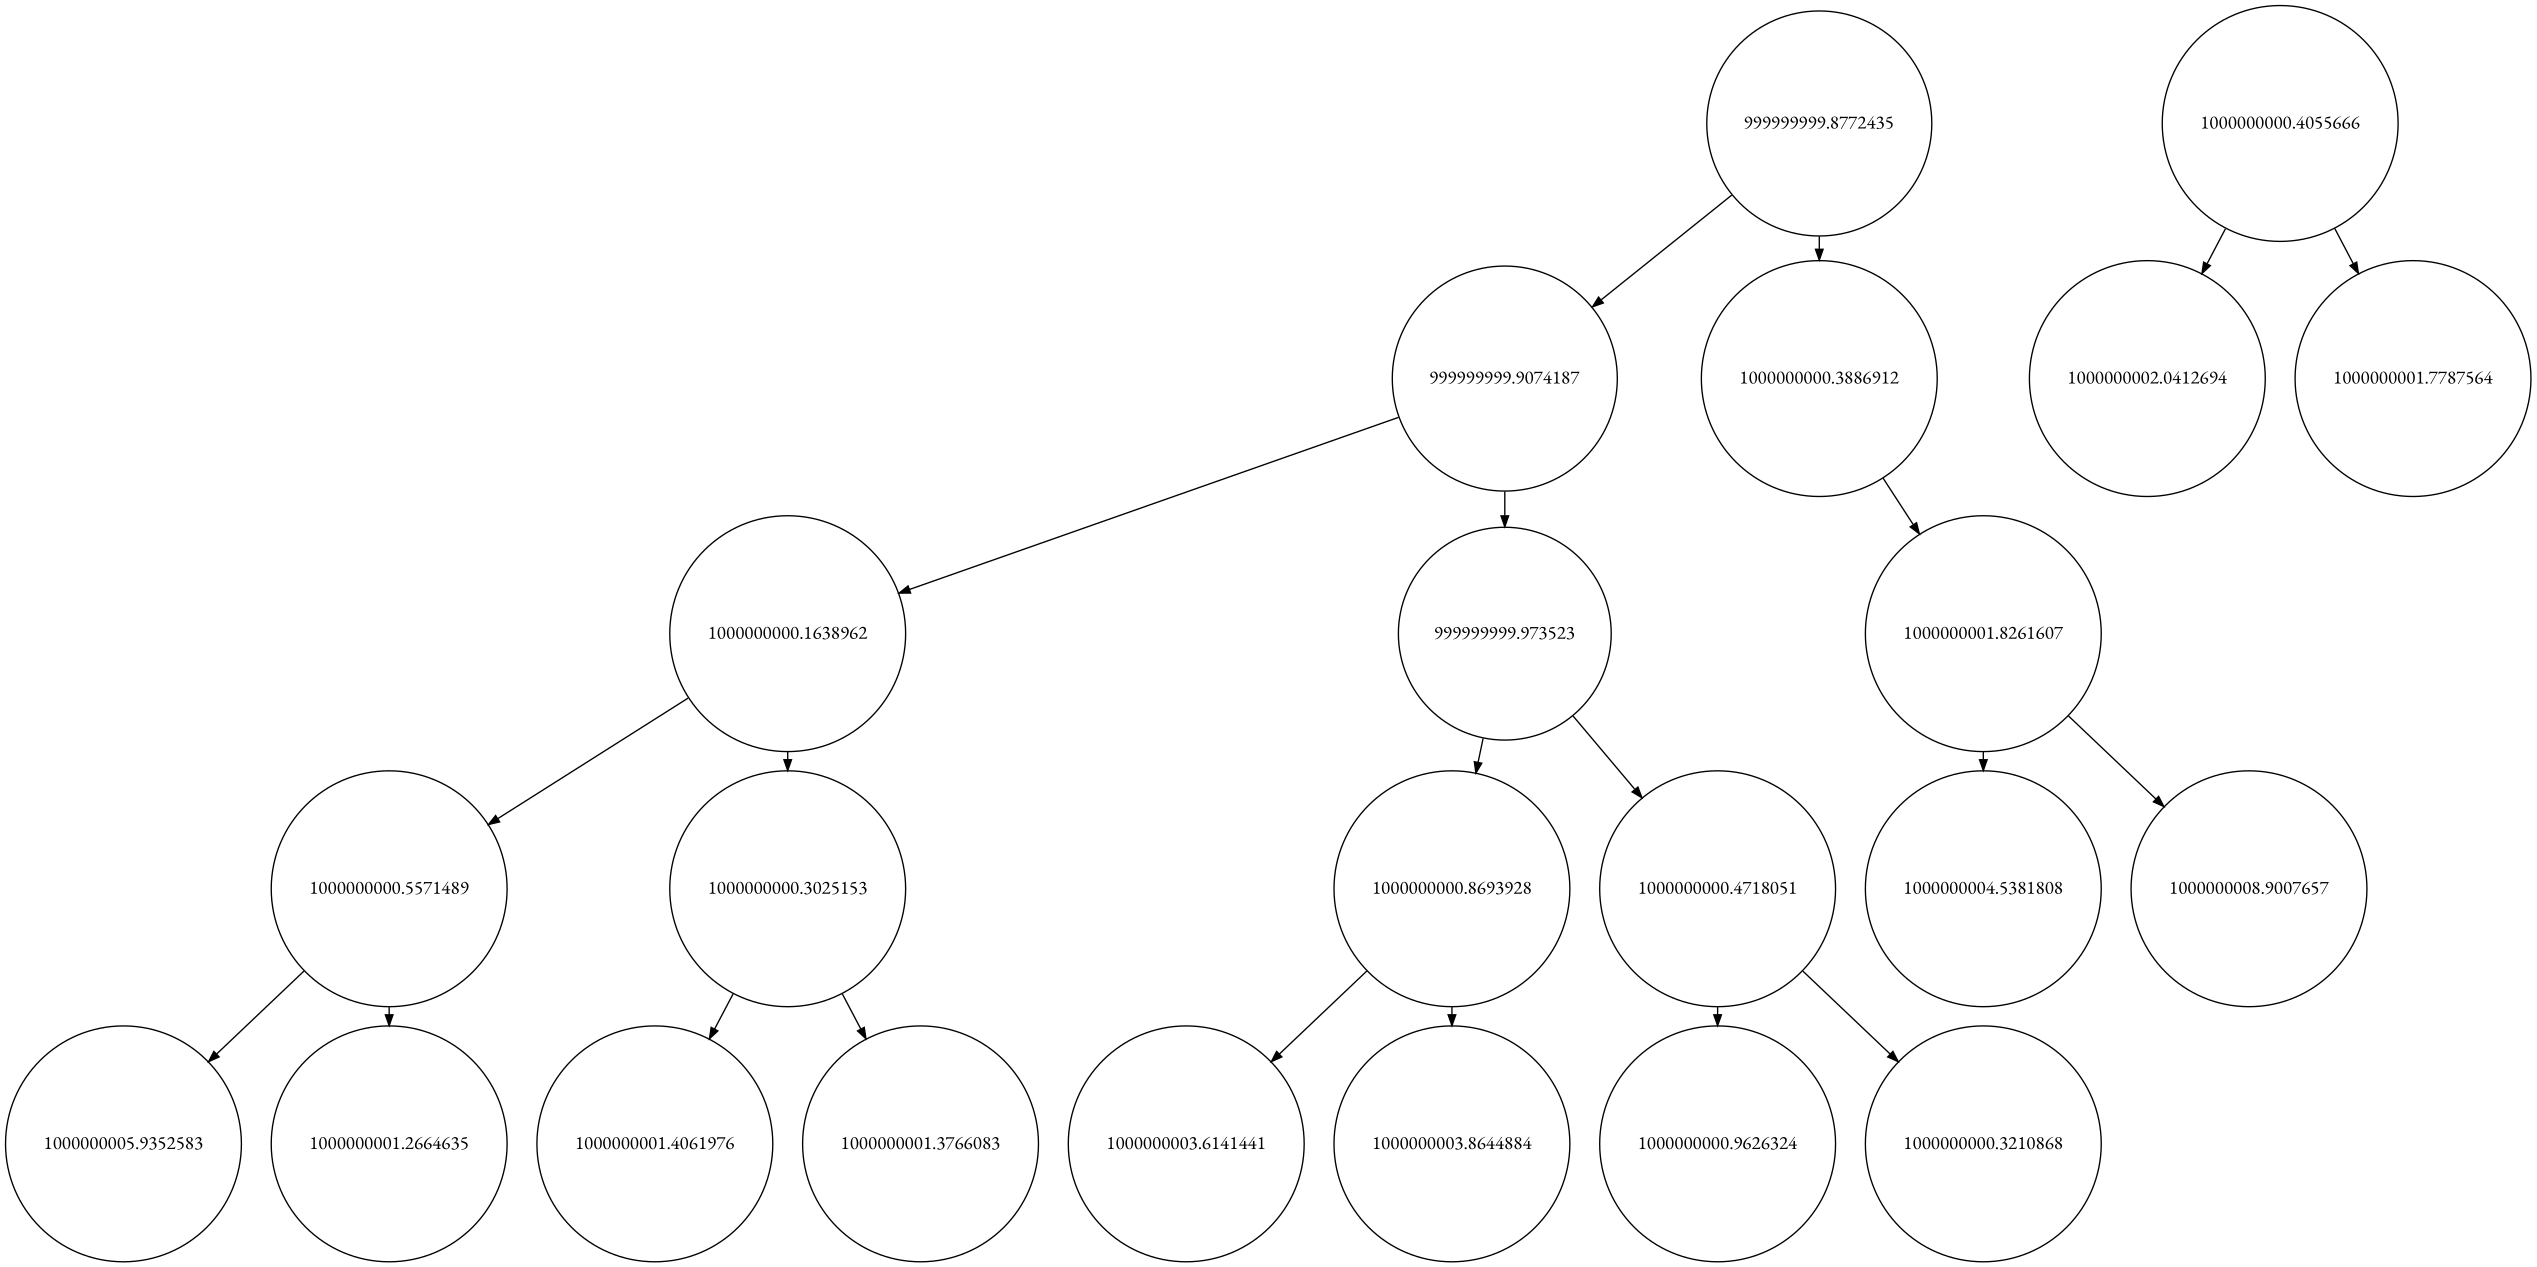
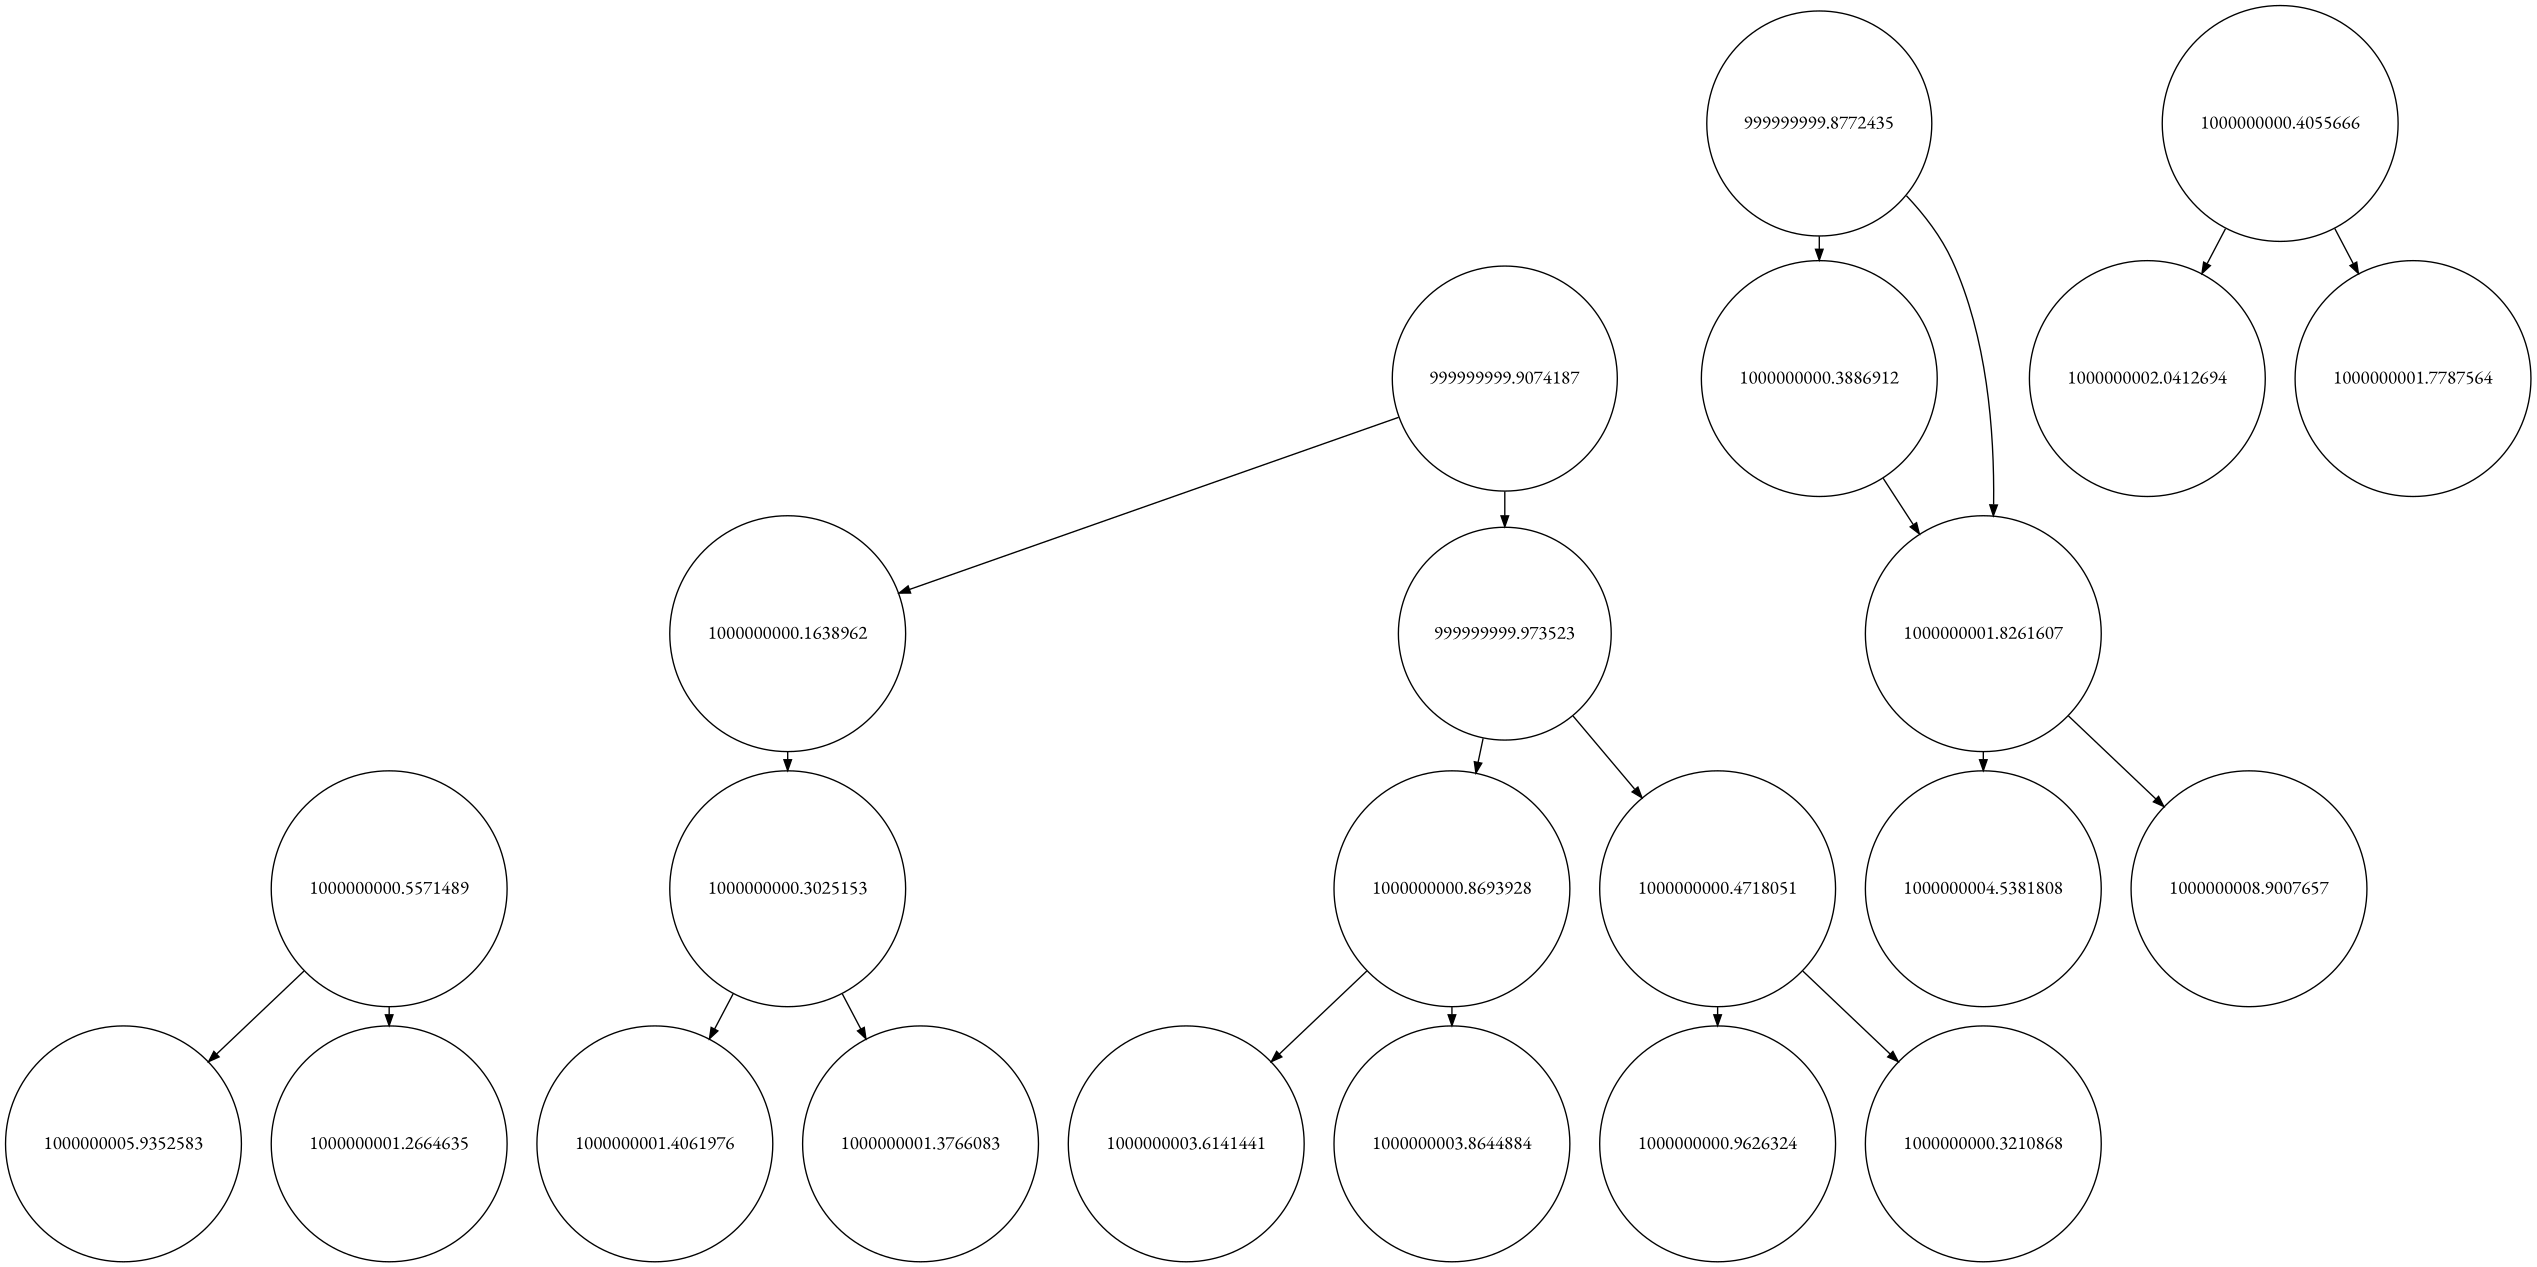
edge "999999999.8772435" -> "999999999.9074187": now "999999999.8772435" -> "1000000001.8261607"
edge "1000000000.1638962" -> "1000000000.5571489": removed
